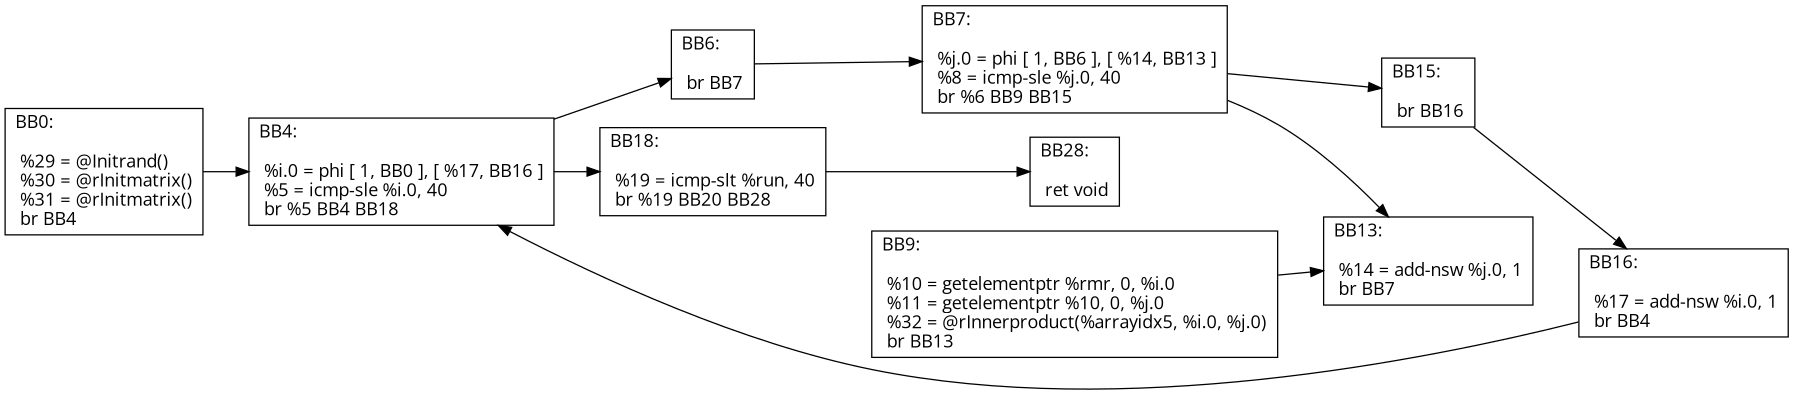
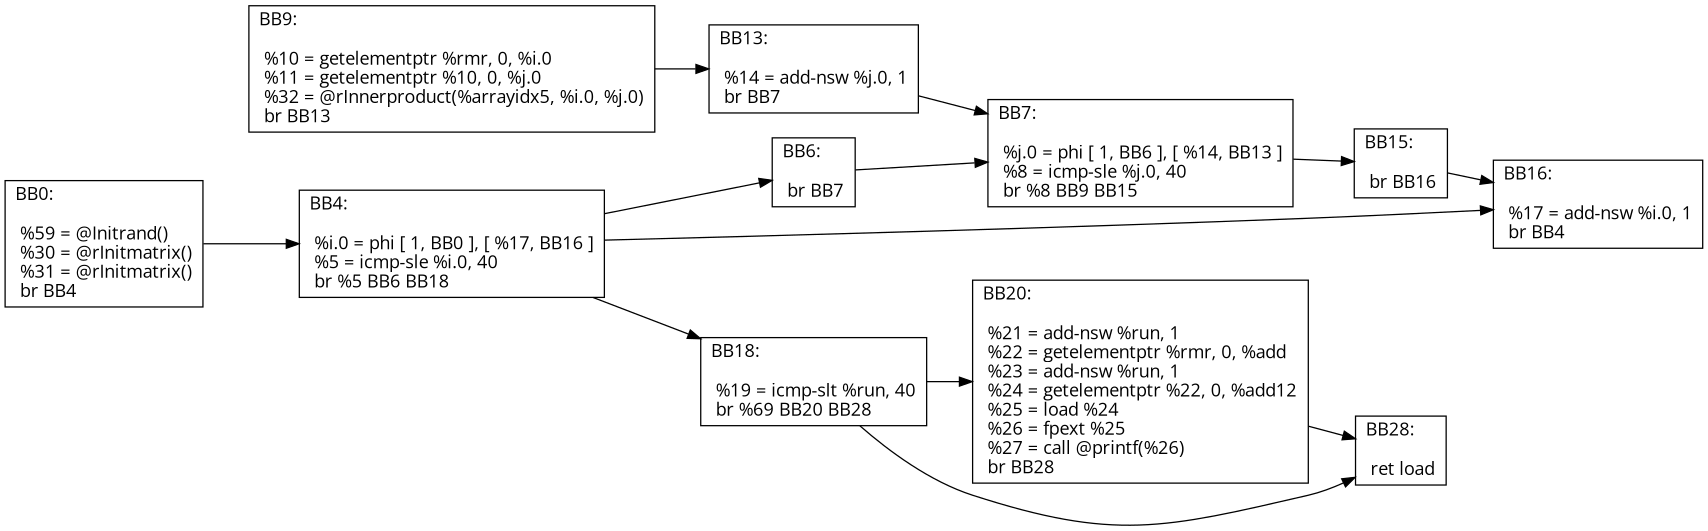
node "BB7:": text "br %6 BB9 BB15" -> "br %8 BB9 BB15"
edge "BB7:" -> "BB13:": reversed
node "BB0:": text "%29 = @Initrand()" -> "%59 = @Initrand()"
node "BB28:": text "ret void" -> "ret load"
node "BB18:": text "br %19 BB20 BB28" -> "br %69 BB20 BB28"
node "BB4:": text "br %5 BB4 BB18" -> "br %5 BB6 BB18"
node "BB20:": added
edge "BB16:" -> "BB4:": reversed
